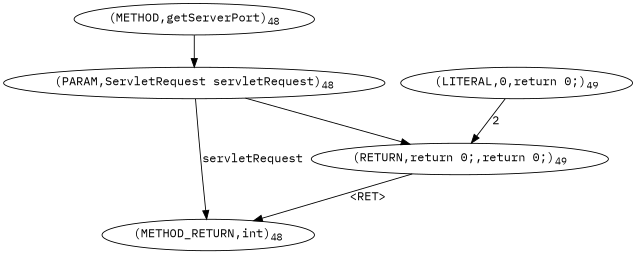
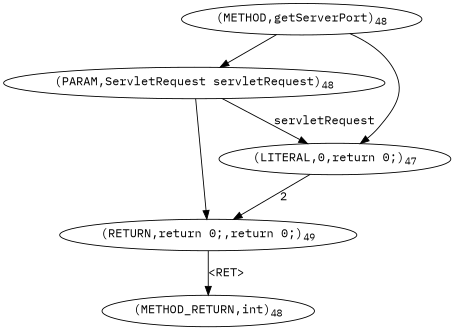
edge "(METHOD,getServerPort)" -> "(LITERAL,0,return 0;)": added
node "(LITERAL,0,return 0;)": text "49" -> "47"
edge "(PARAM,ServletRequest servletRequest)" -> "(METHOD_RETURN,int)": now "(PARAM,ServletRequest servletRequest)" -> "(LITERAL,0,return 0;)"
